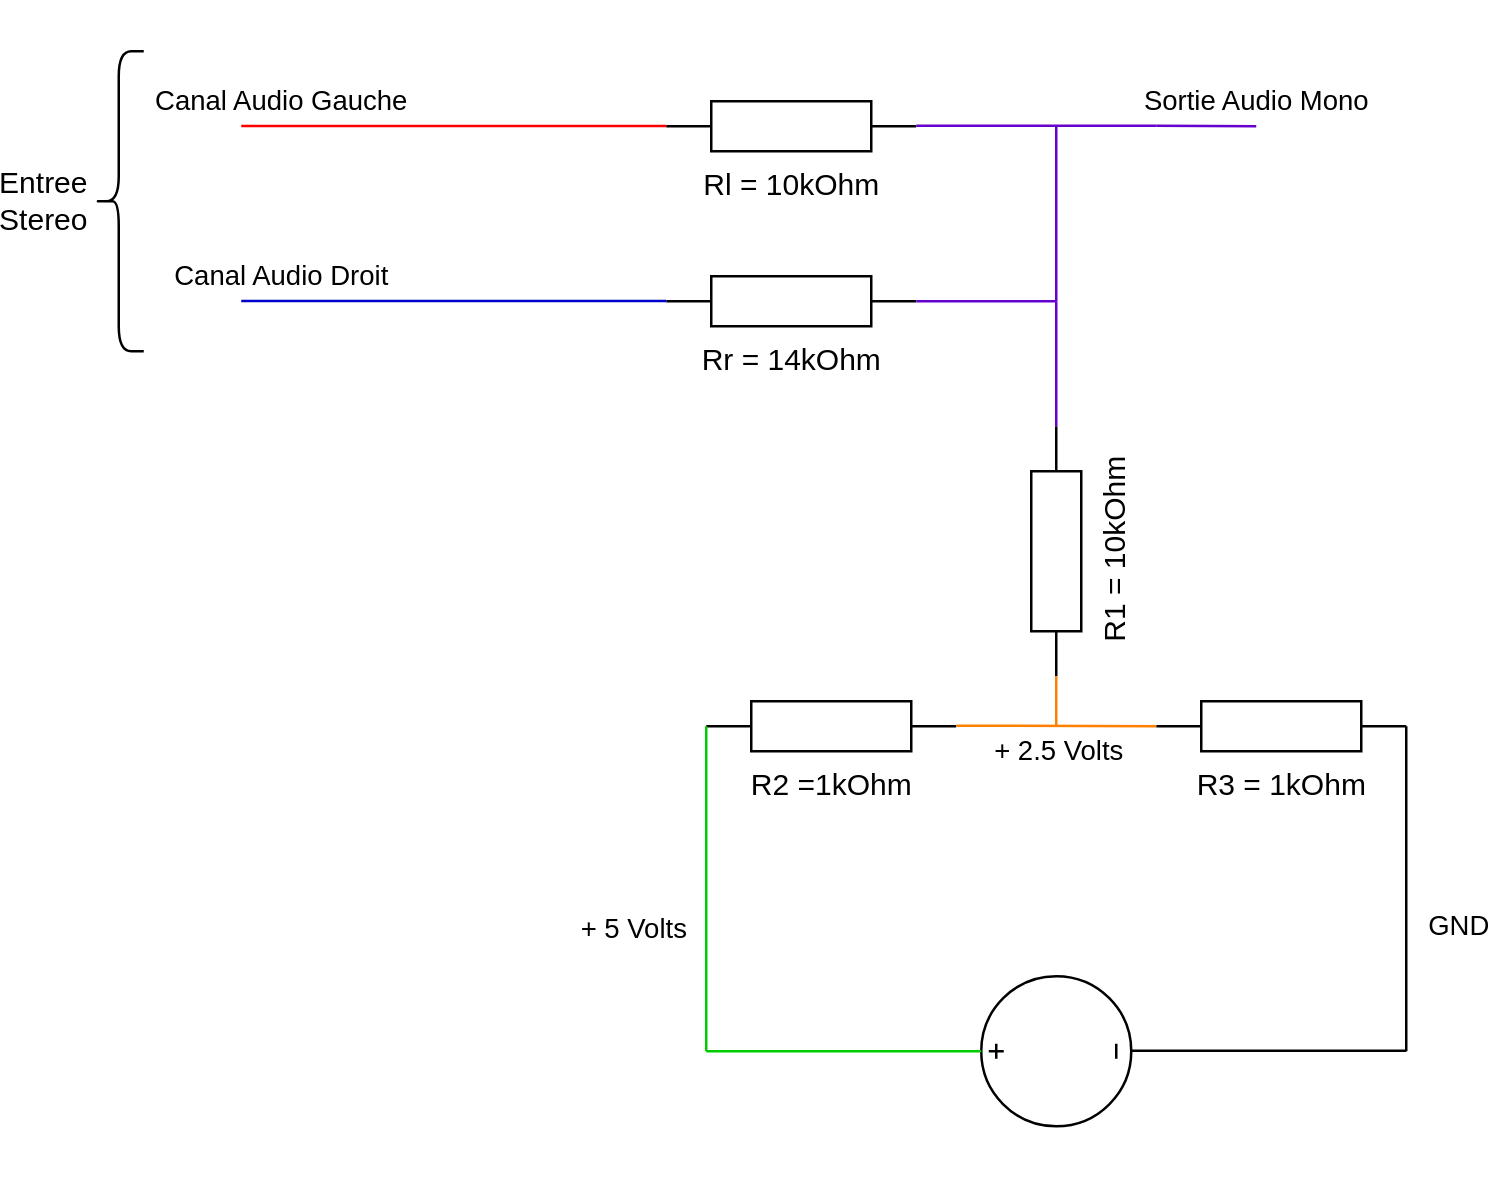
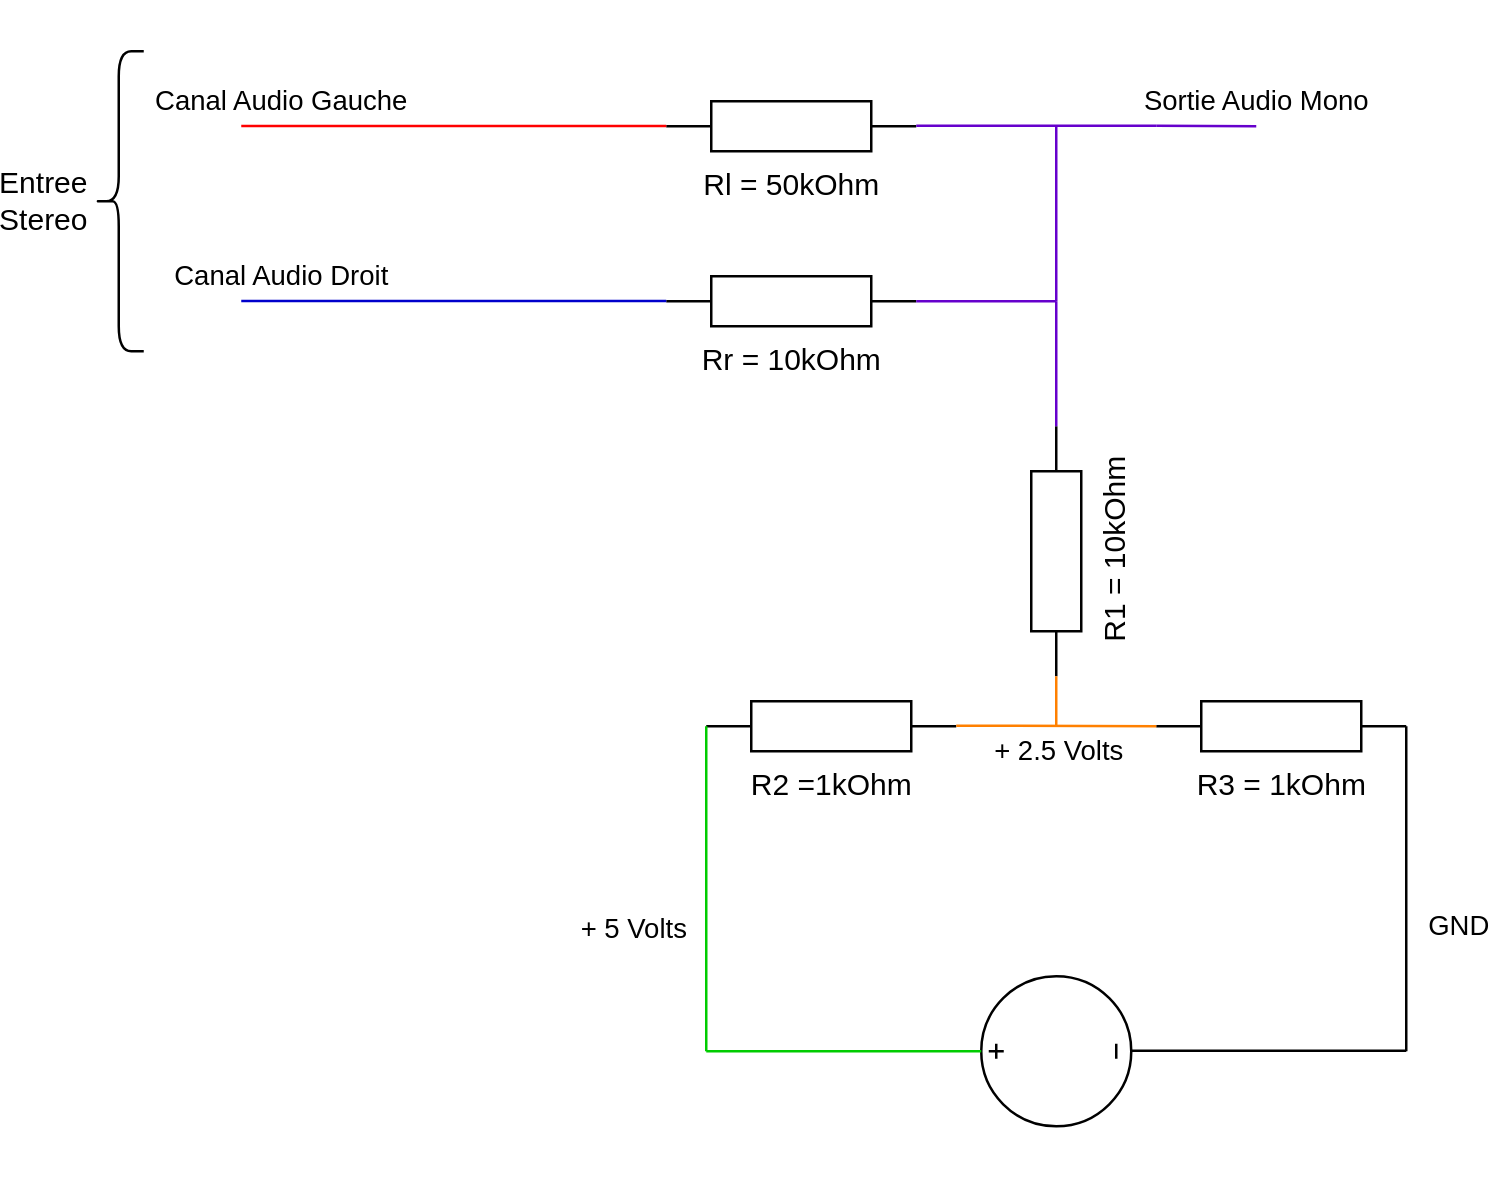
node "Rl = 10kOhm": label "Rl = 10kOhm" -> "Rl = 50kOhm"
node "Rr = 14kOhm": label "Rr = 14kOhm" -> "Rr = 10kOhm"
